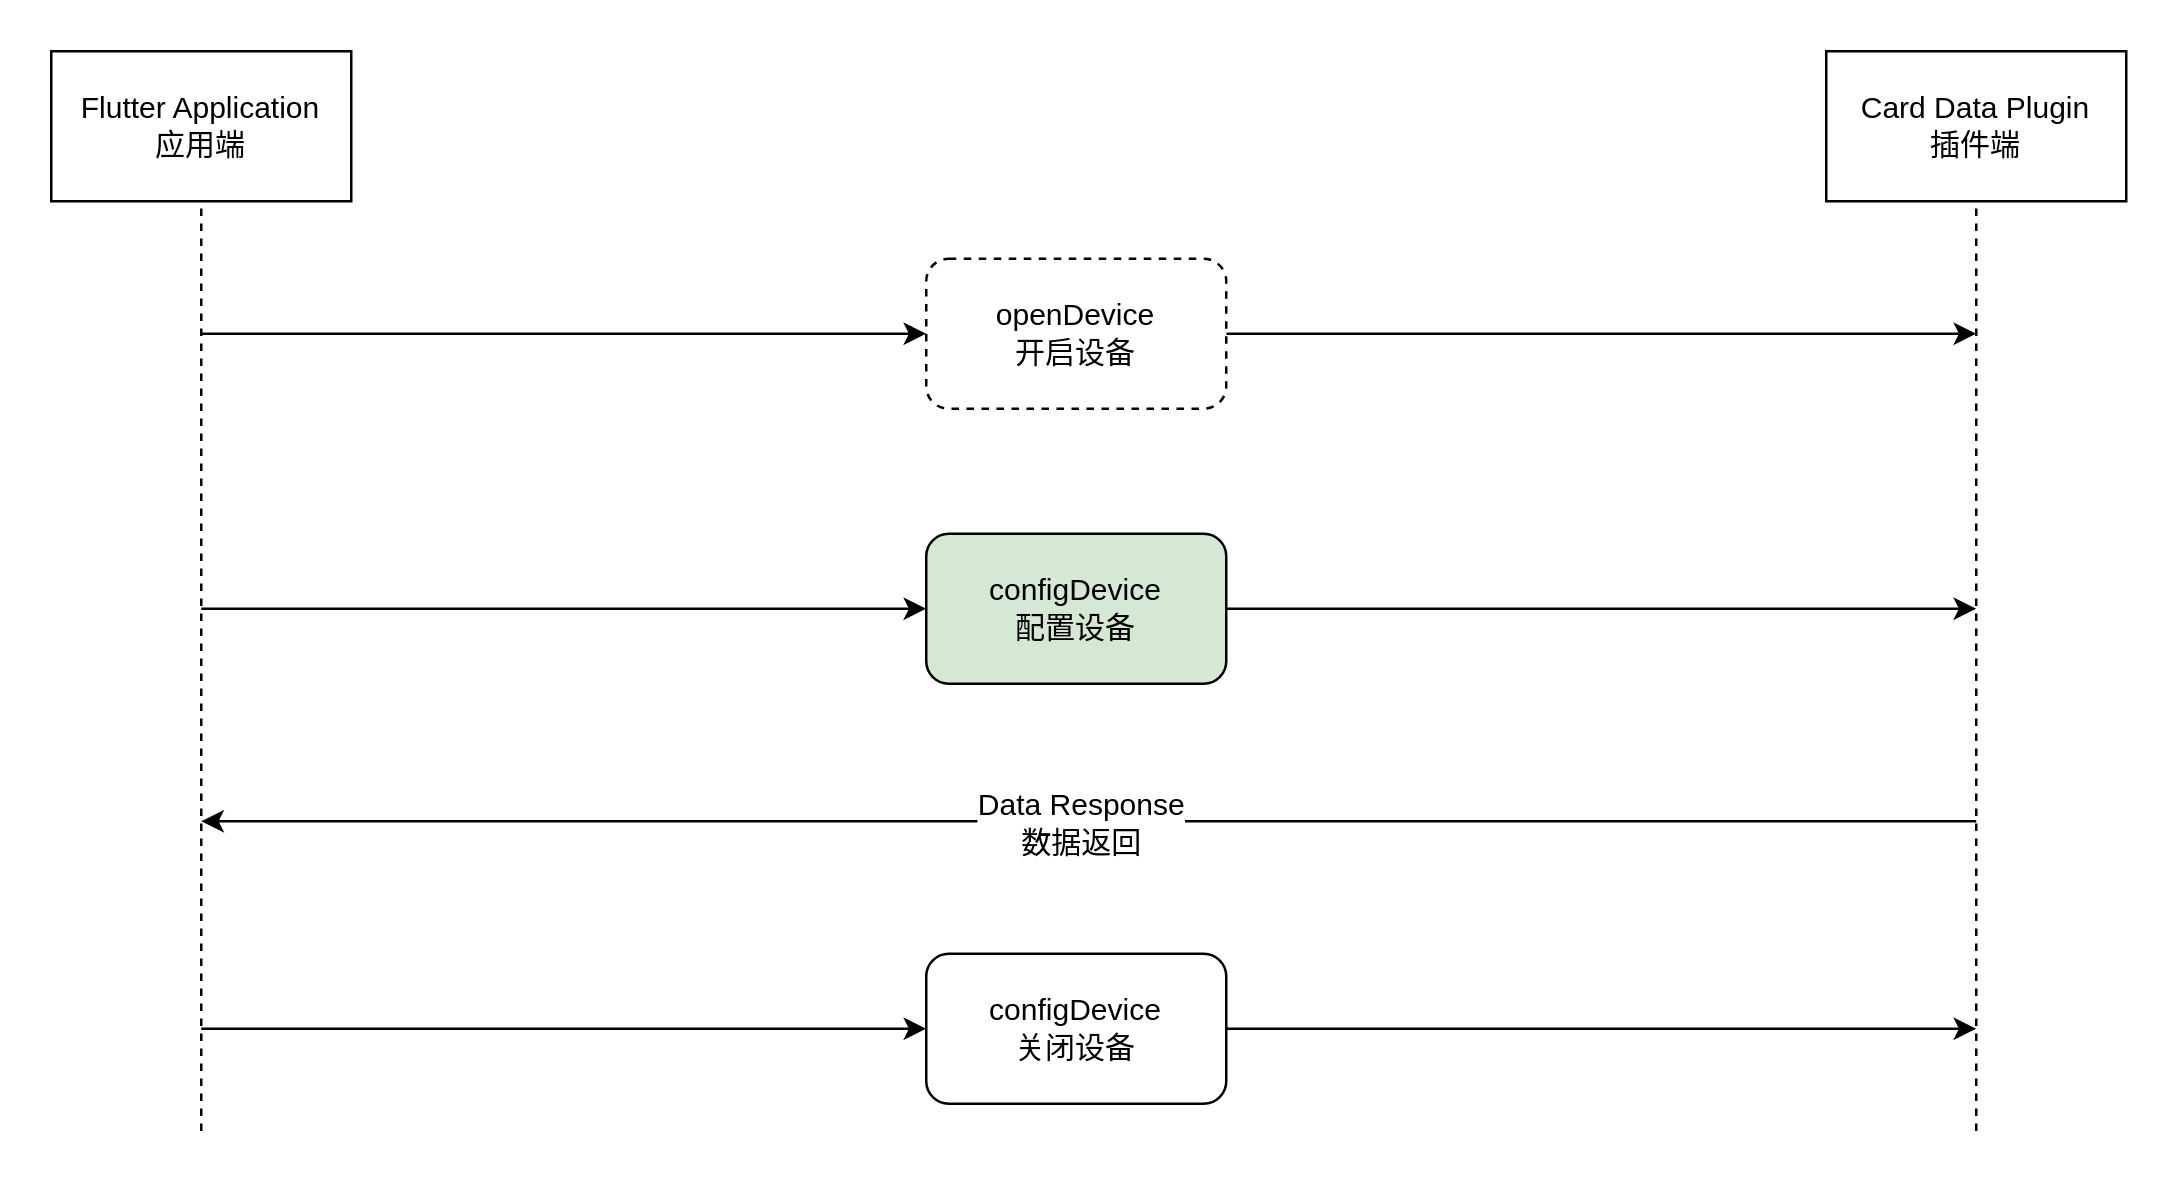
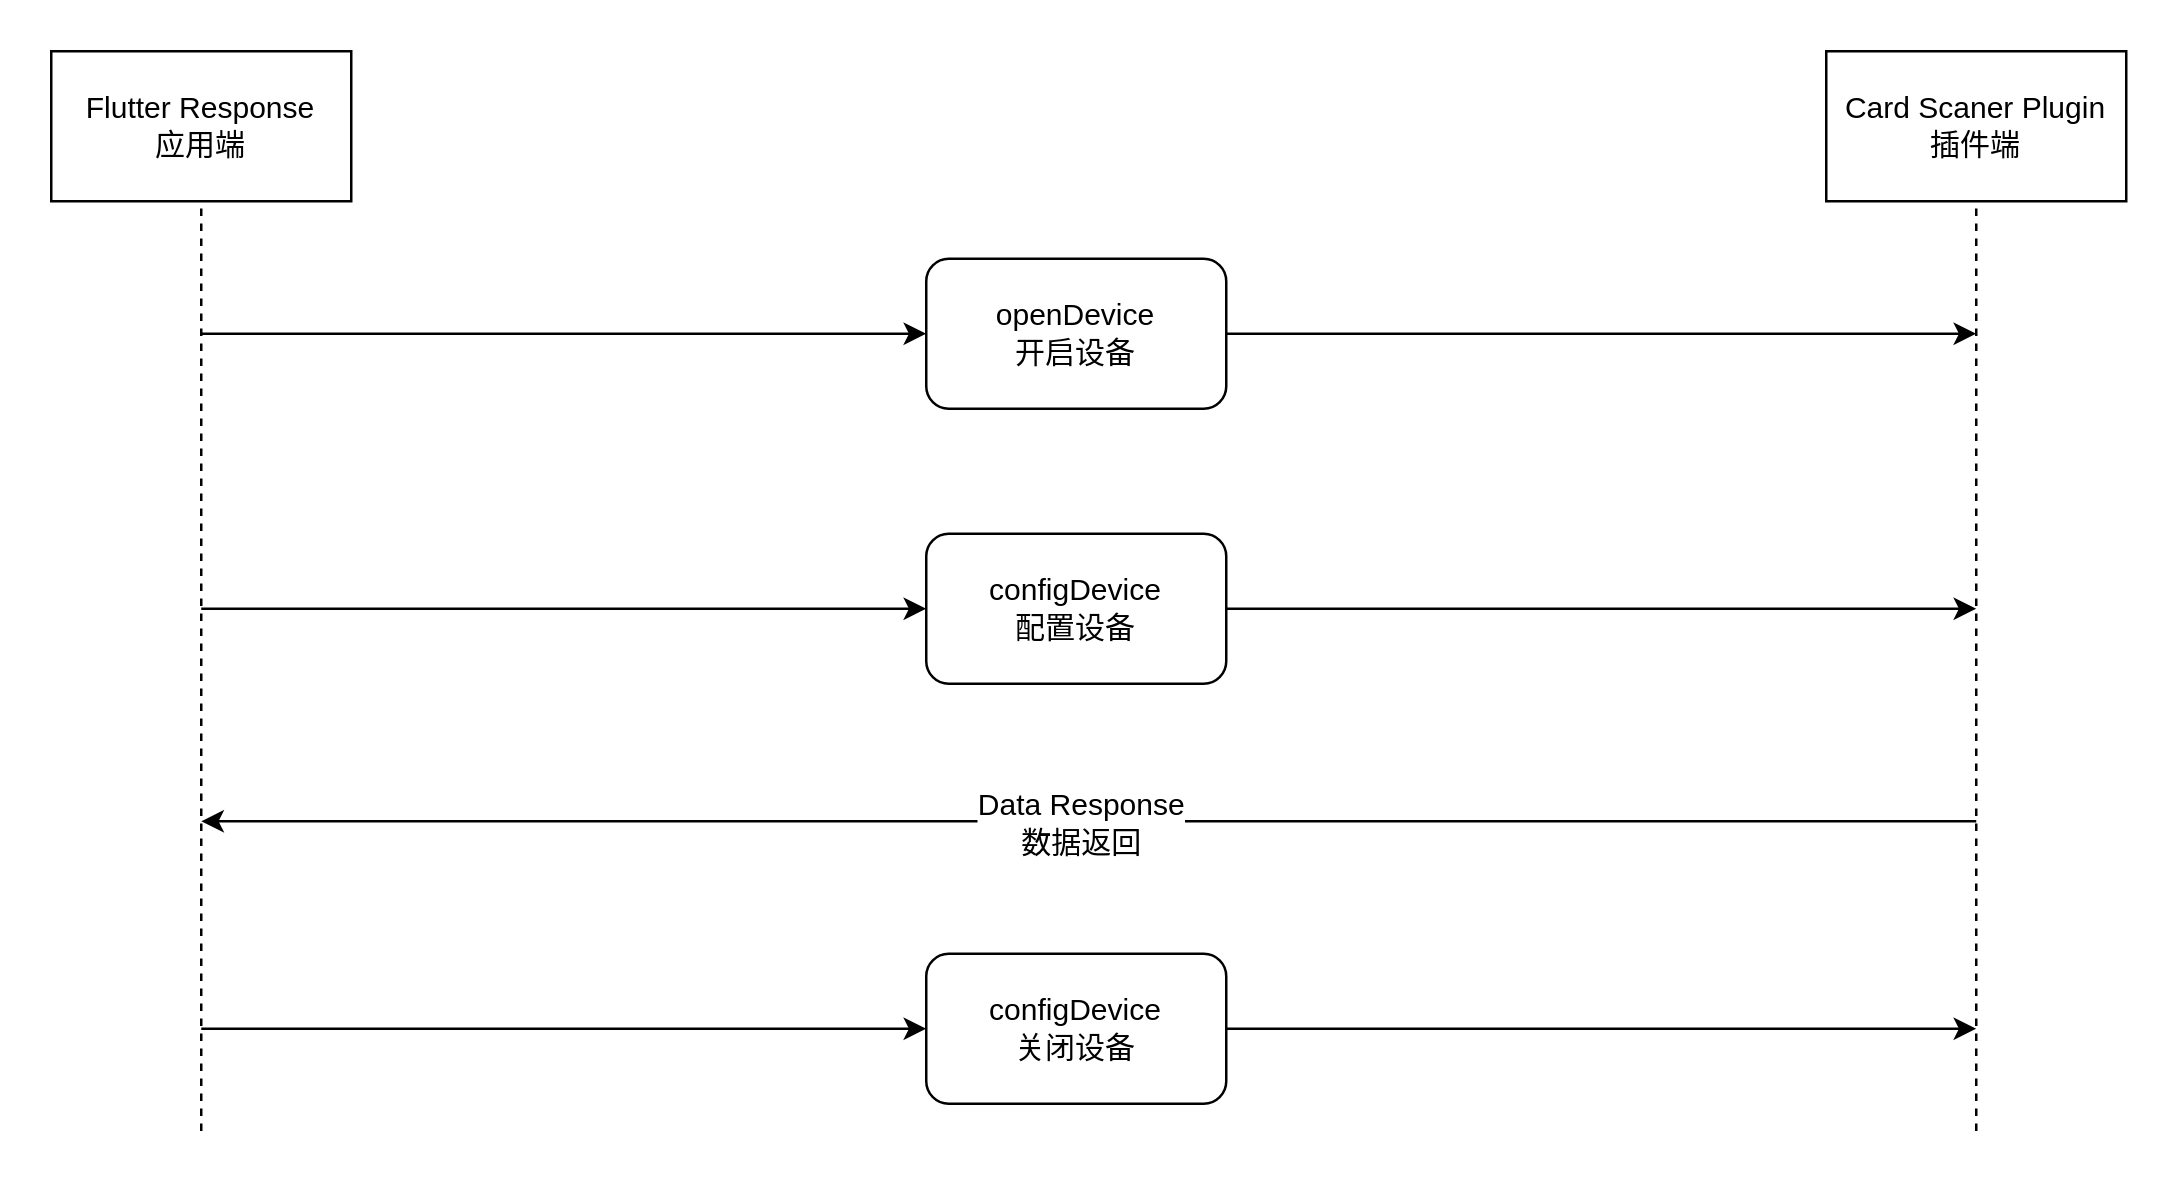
node "Flutter Application 应用端": label "Flutter Application 应用端" -> "Flutter Response 应用端"
node "Card Data Plugin 插件端": label "Card Data Plugin 插件端" -> "Card Scaner Plugin 插件端"
node "openDevice 开启设备": style dashed -> solid
node "configDevice 配置设备": fillcolor #d5e8d4 -> #ffffff
